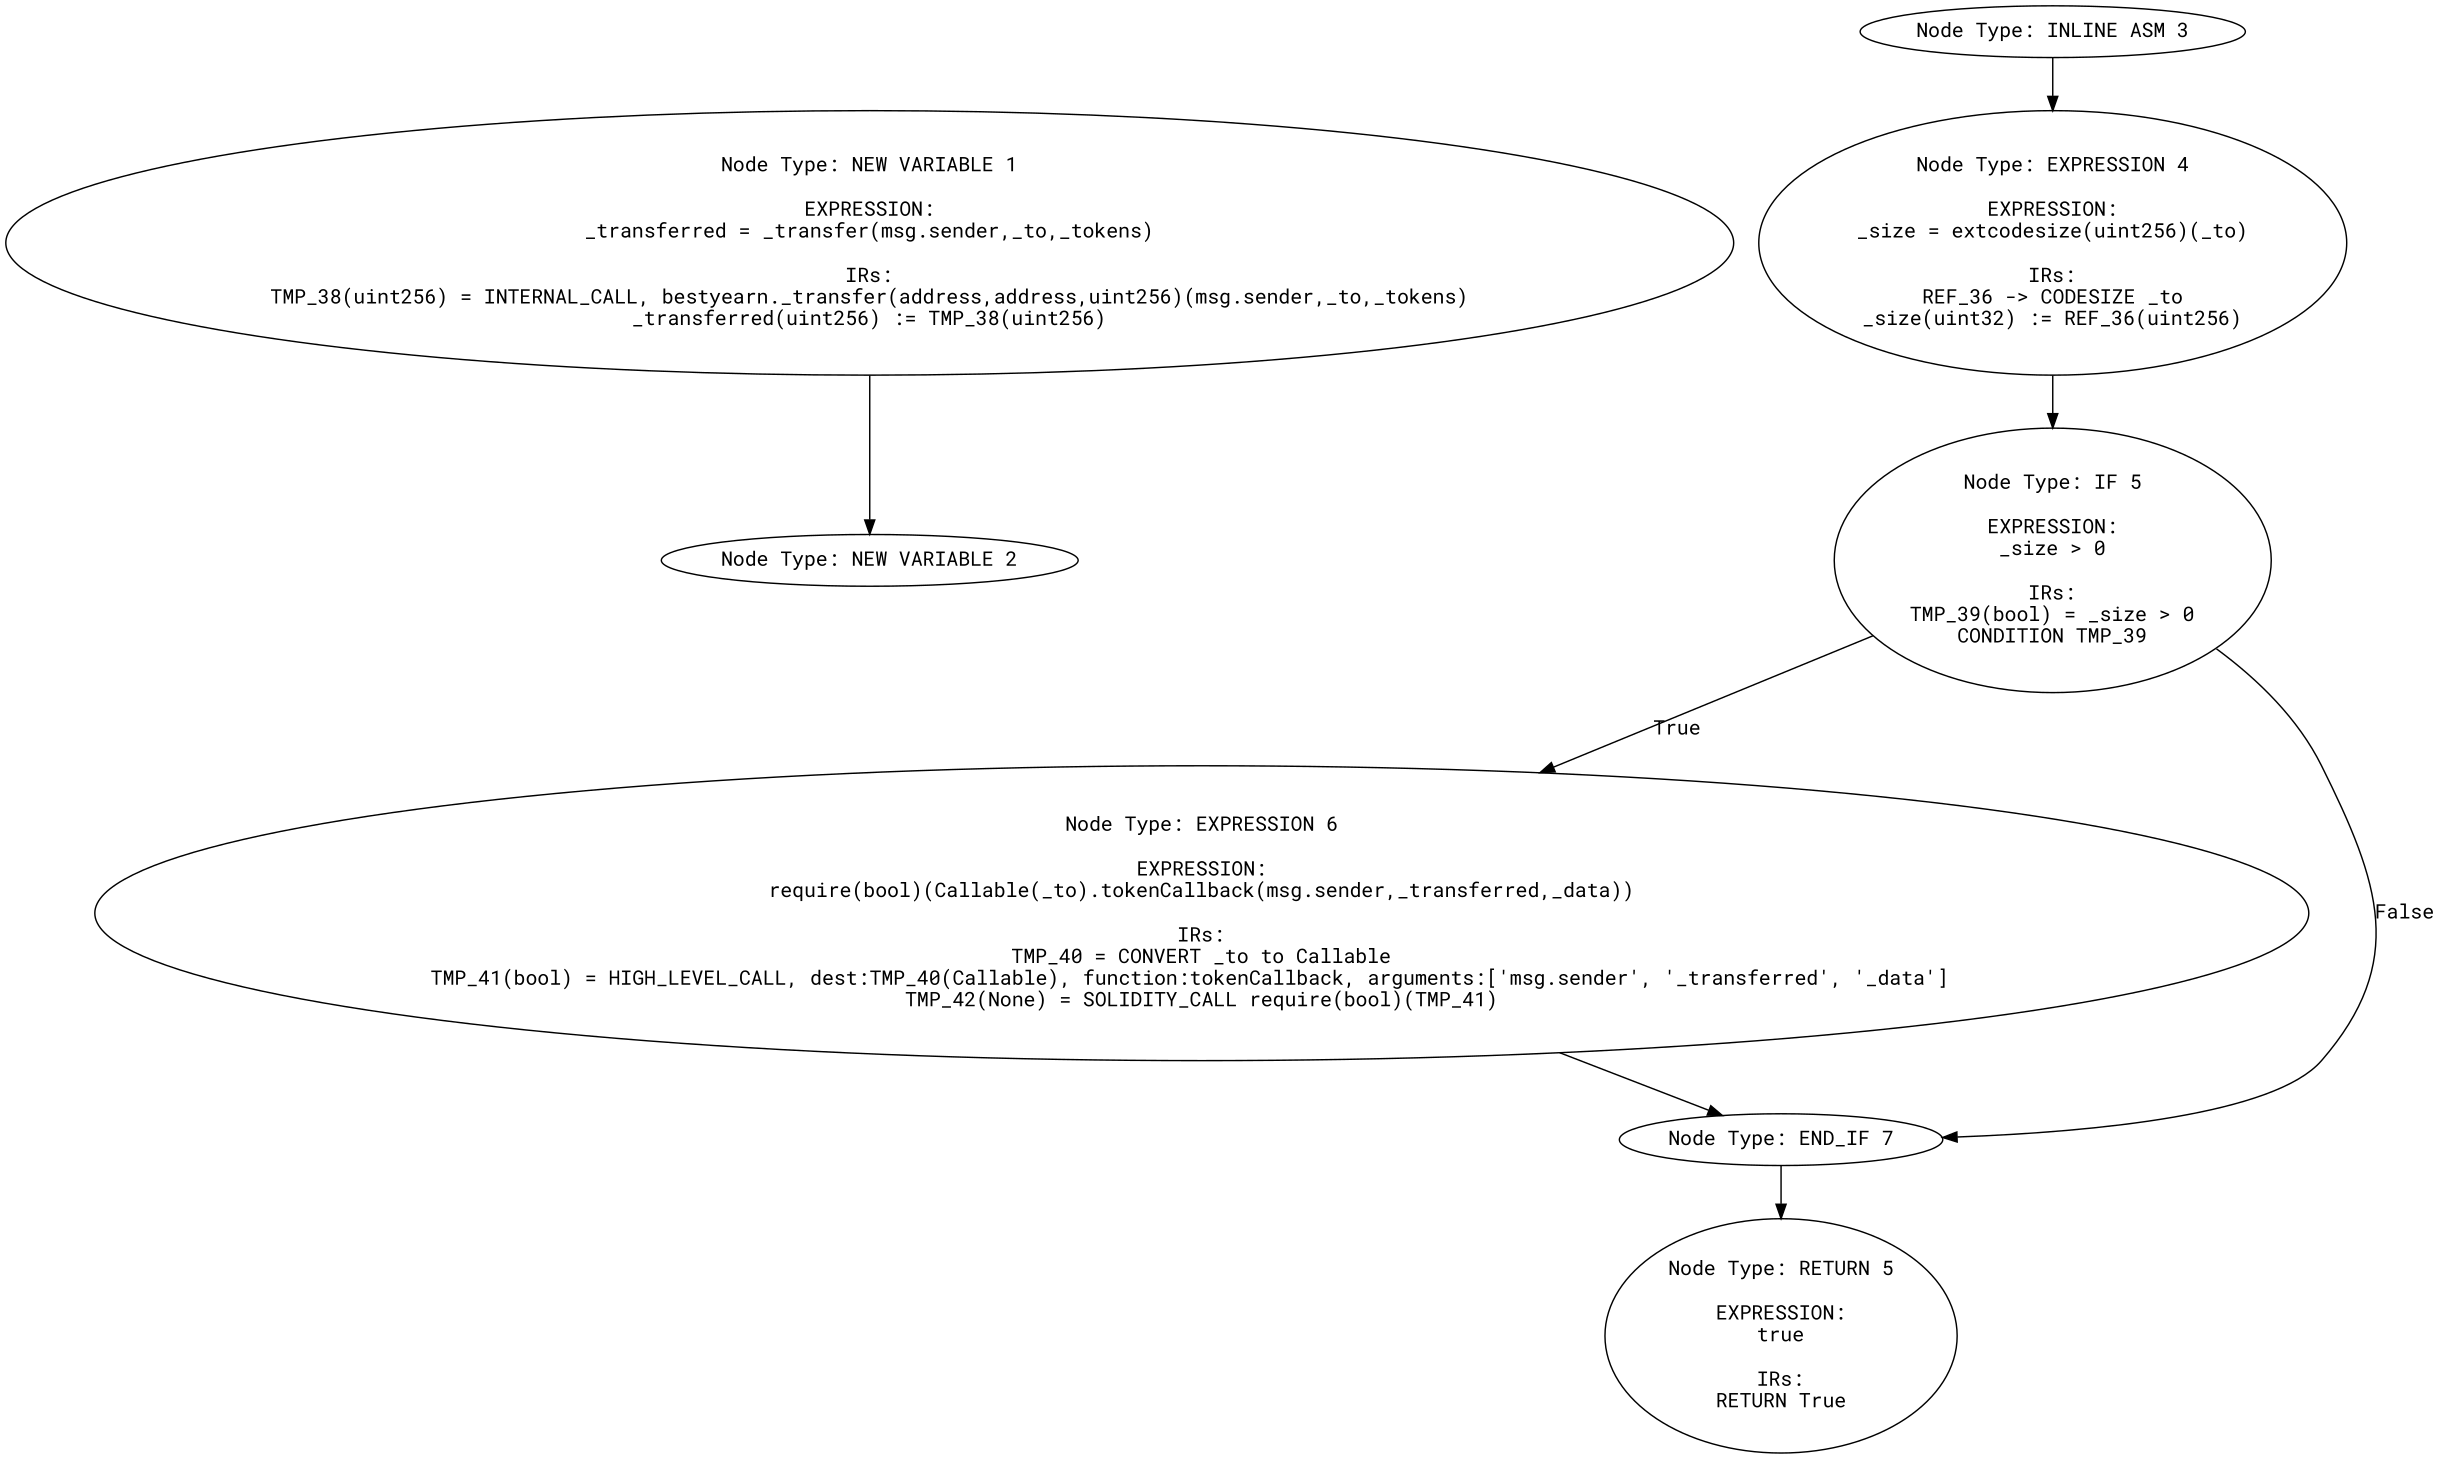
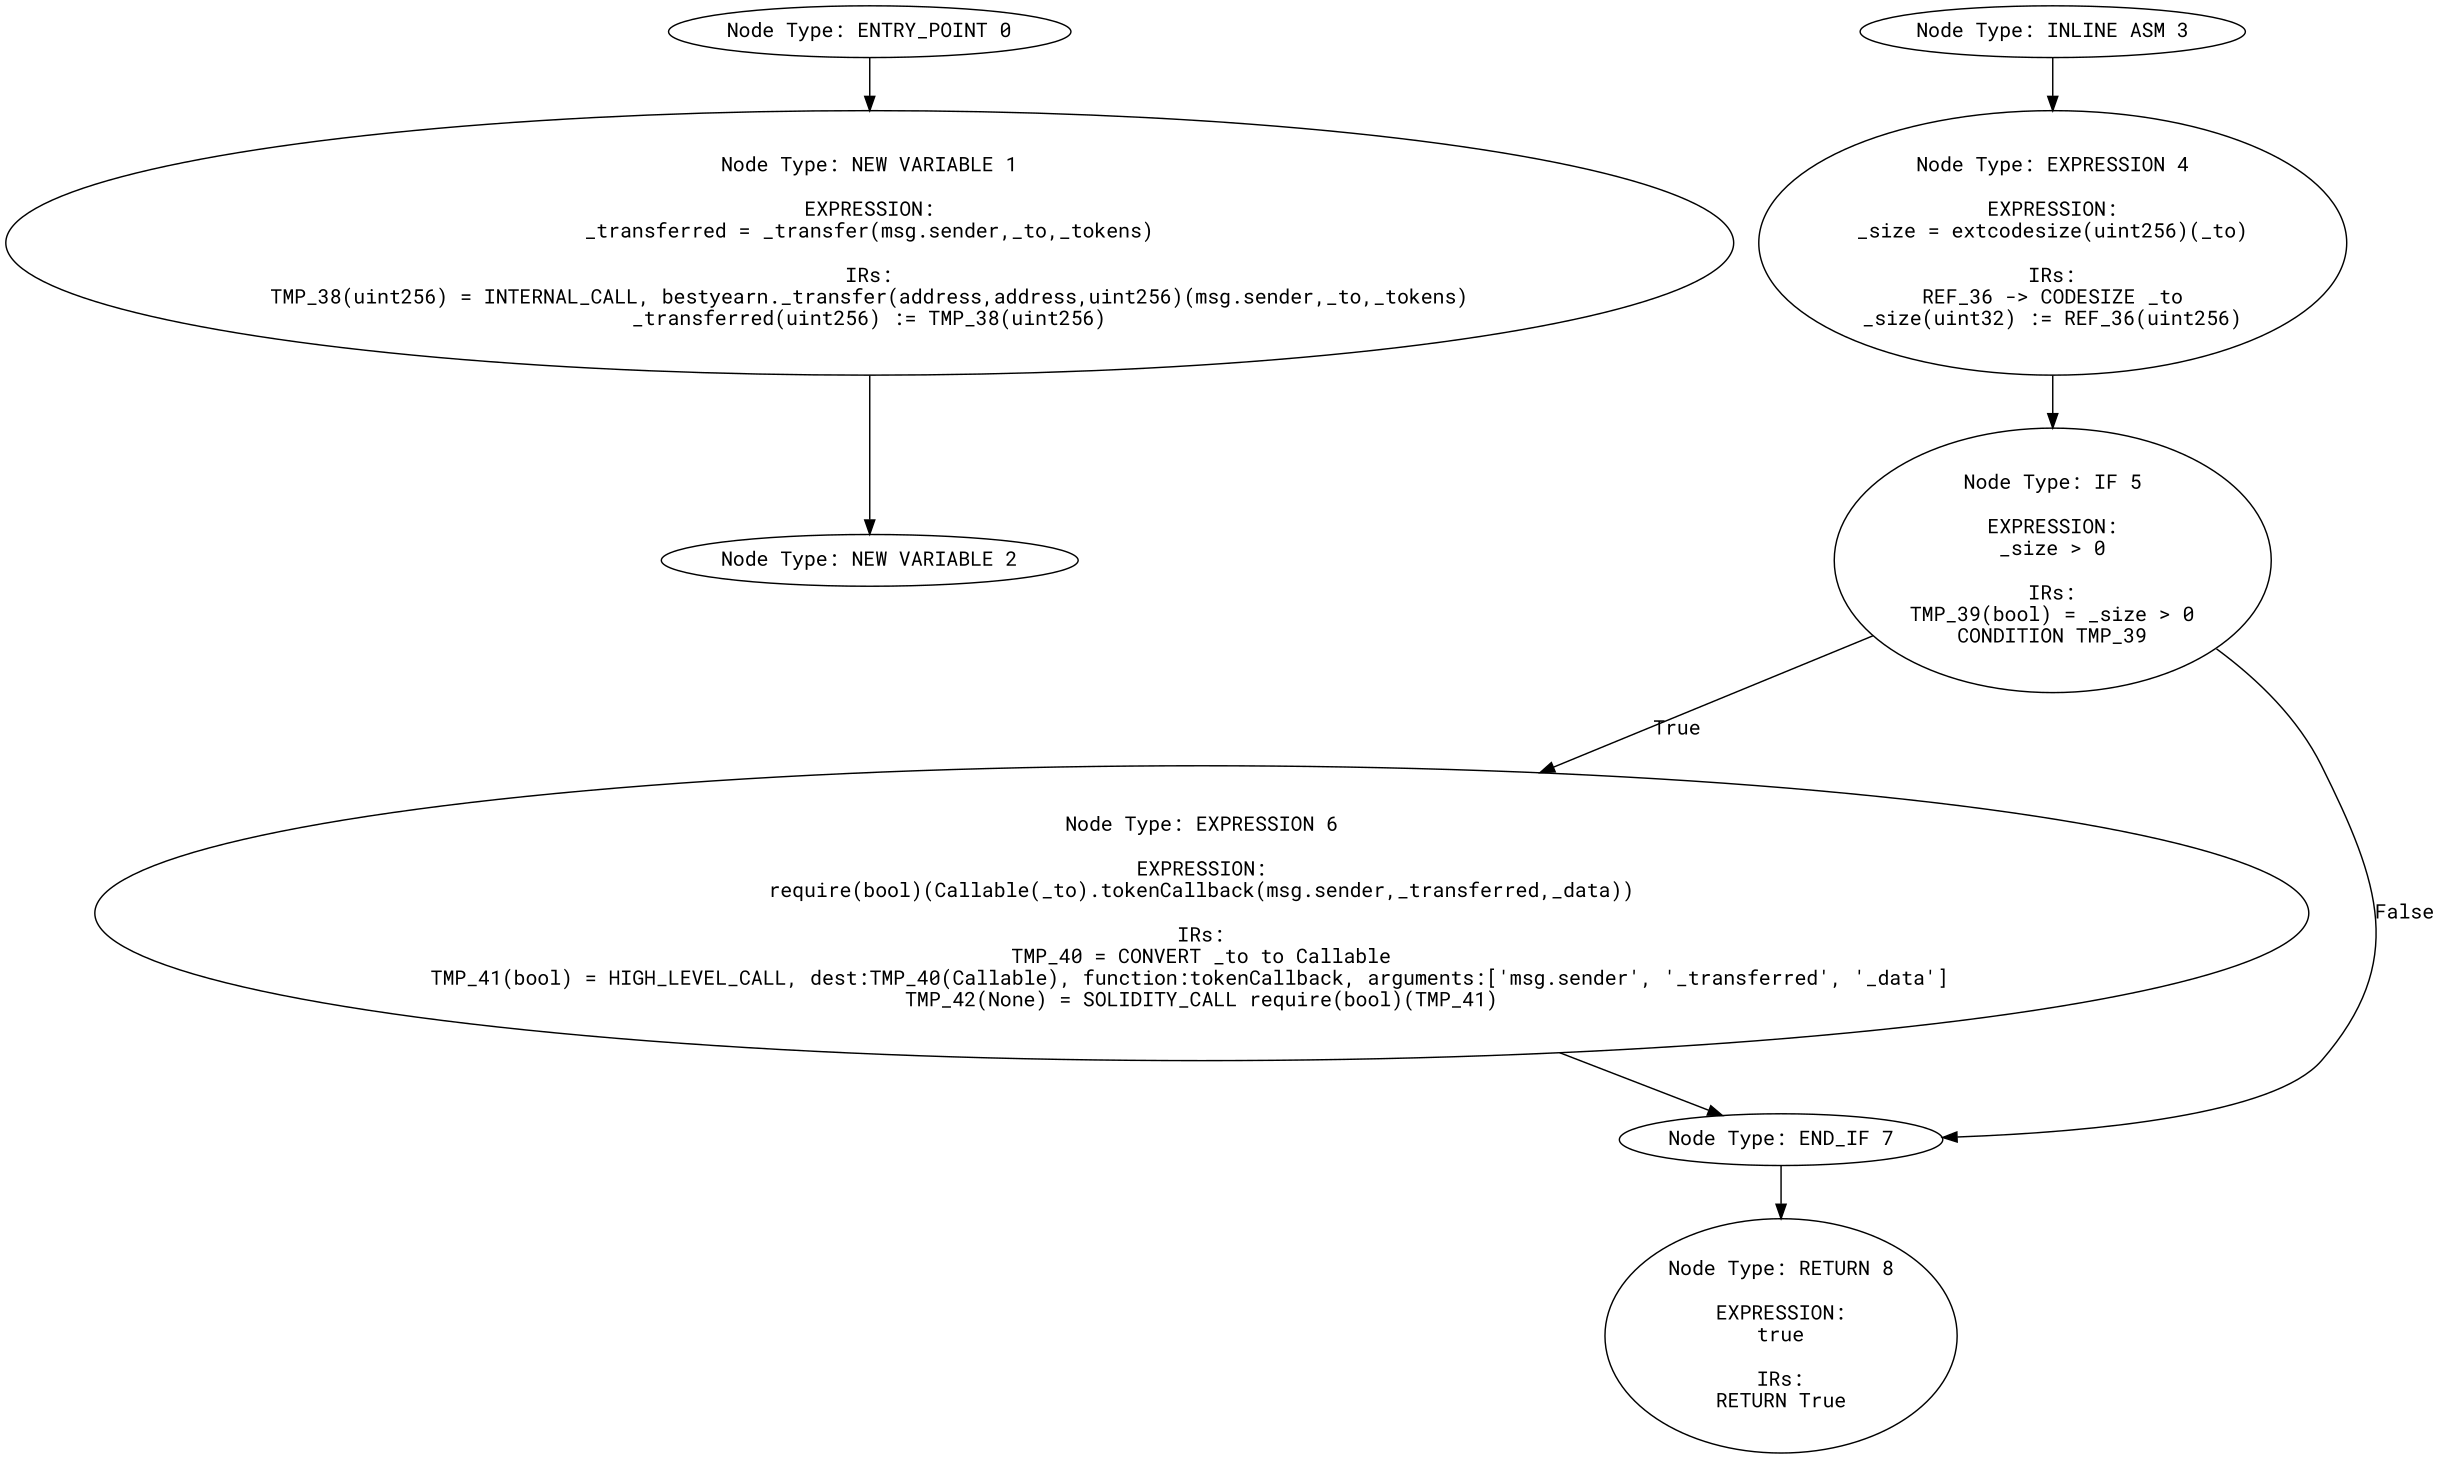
node "Node Type: ENTRY_POINT 0": added
node "Node Type: RETURN 5 EXPRESSION: true IRs: RETURN True": label "Node Type: RETURN 5 EXPRESSION: true IRs: RETURN True" -> "Node Type: RETURN 8 EXPRESSION: true IRs: RETURN True"
